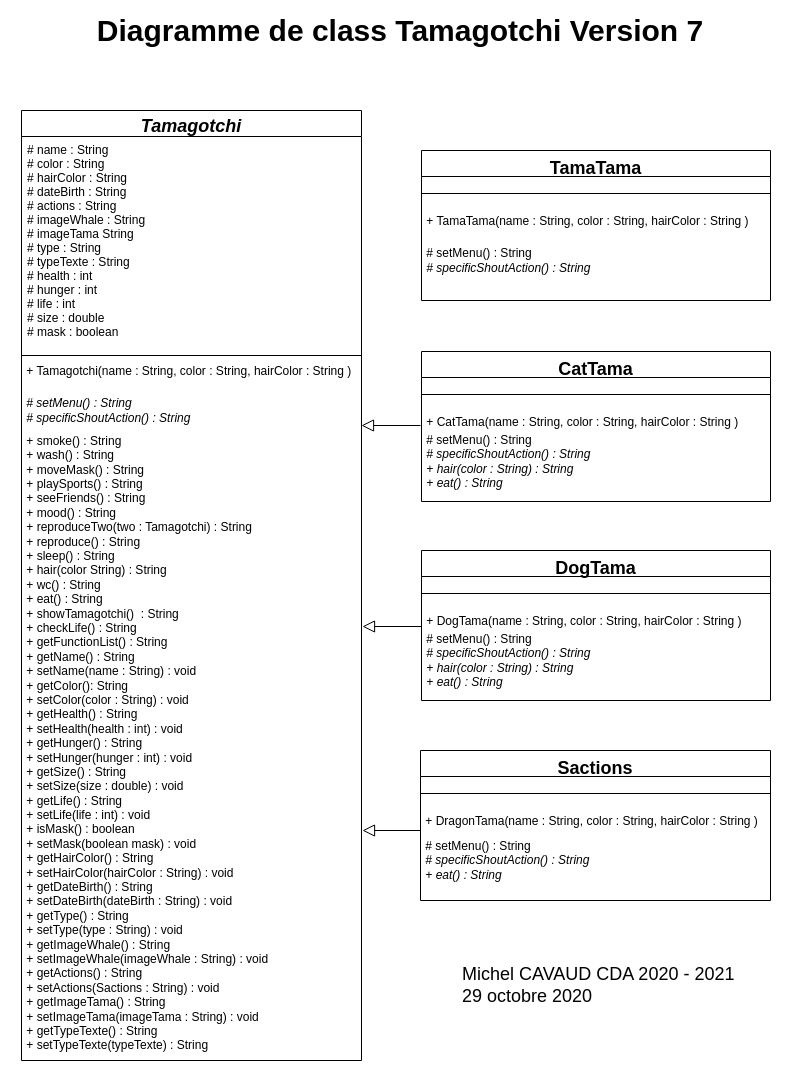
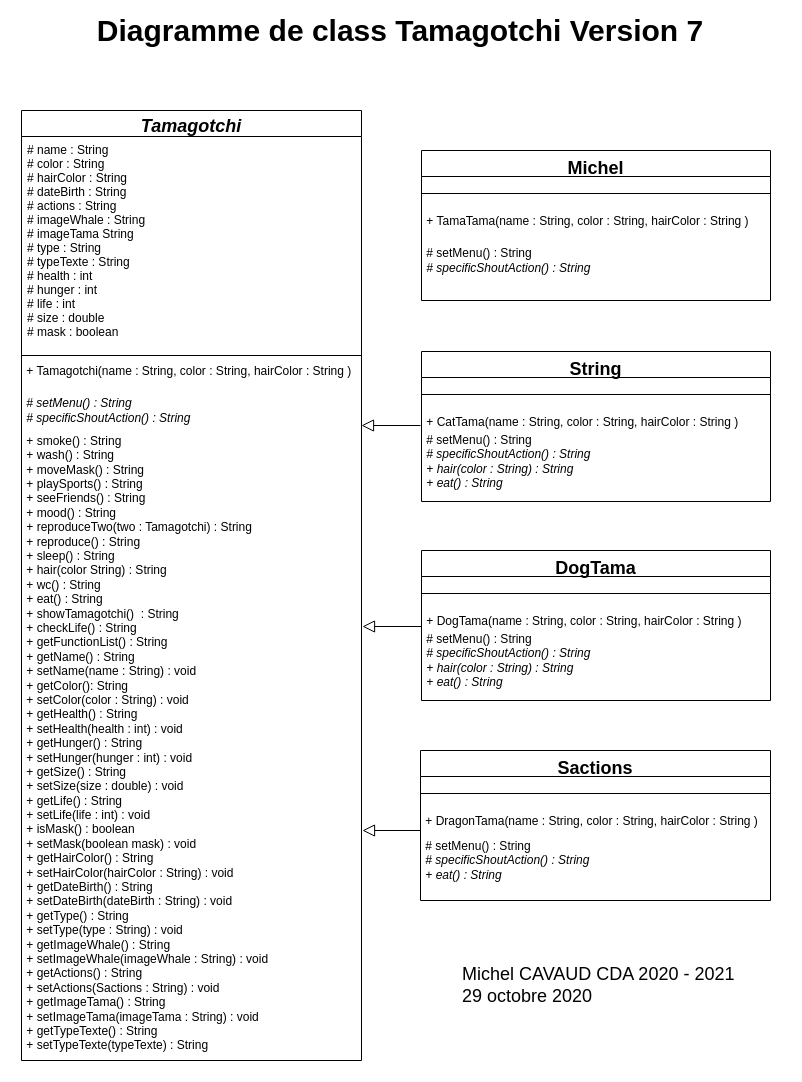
node "TamaTama": label "TamaTama" -> "Michel"
node "CatTama": label "CatTama" -> "String"
